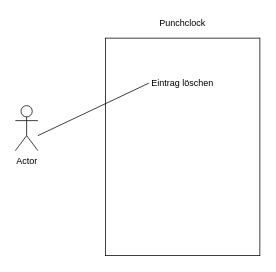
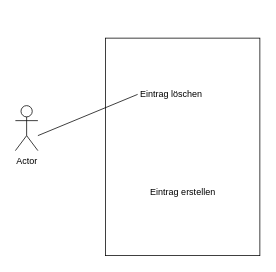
node "Punchclock": removed
node "Eintrag löschen": moved (183, 83) -> (171, 94)
node "Eintrag erstellen": added
